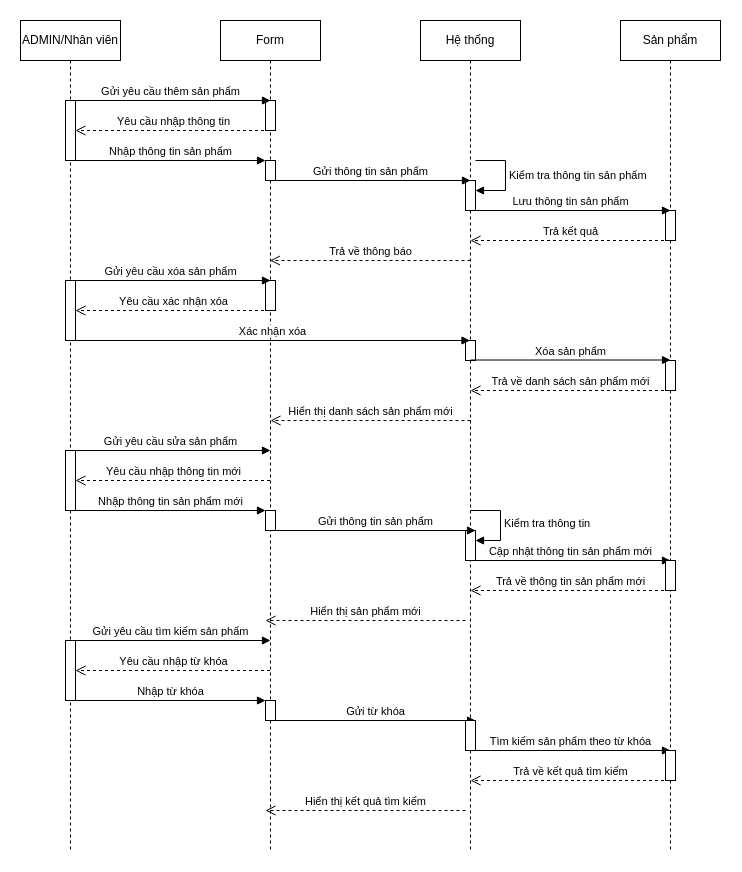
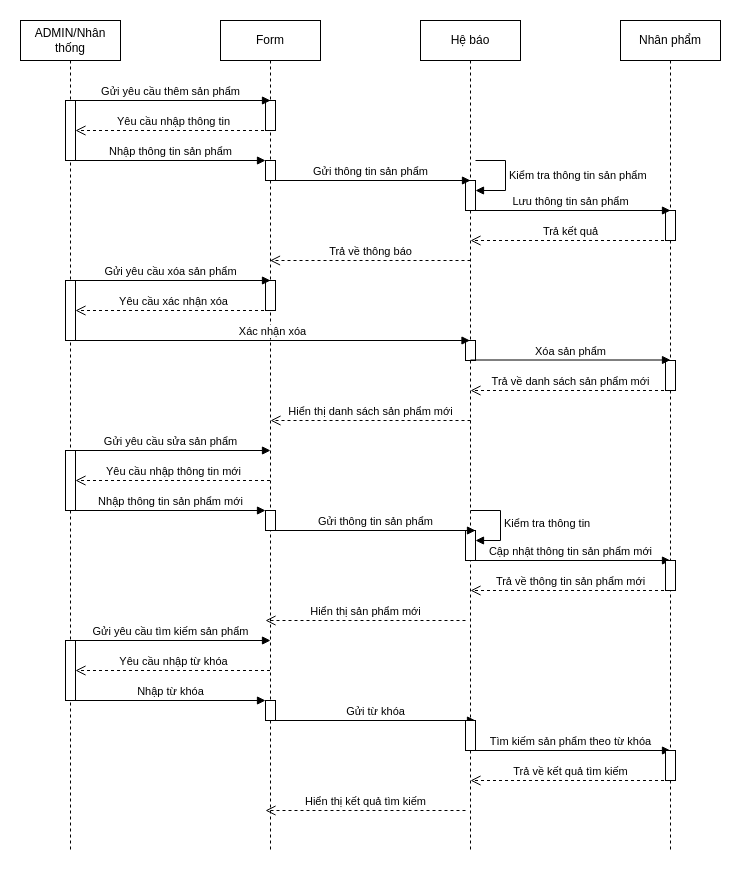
node "ADMIN/Nhân viên": label "ADMIN/Nhân viên" -> "ADMIN/Nhân thống"
node "Hệ thống": label "Hệ thống" -> "Hệ báo"
node "Sản phẩm": label "Sản phẩm" -> "Nhân phẩm"
